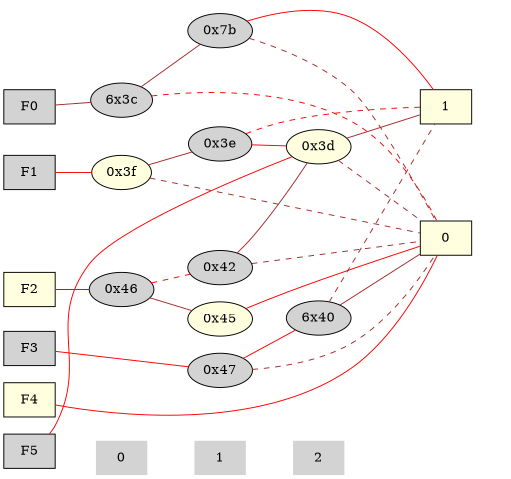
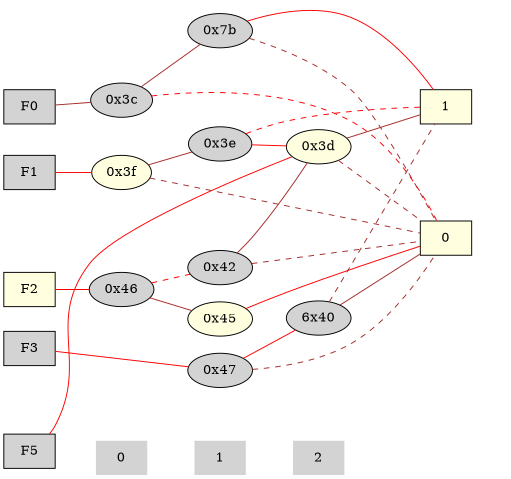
node "6x3c": label "6x3c" -> "0x3c"
node "F4": removed
